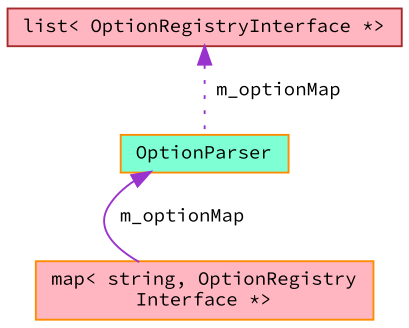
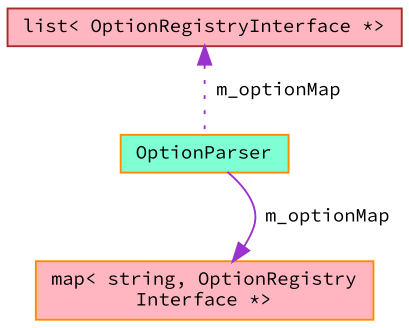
edge "map< string, OptionRegistry Interface *>" -> "OptionParser": reversed
